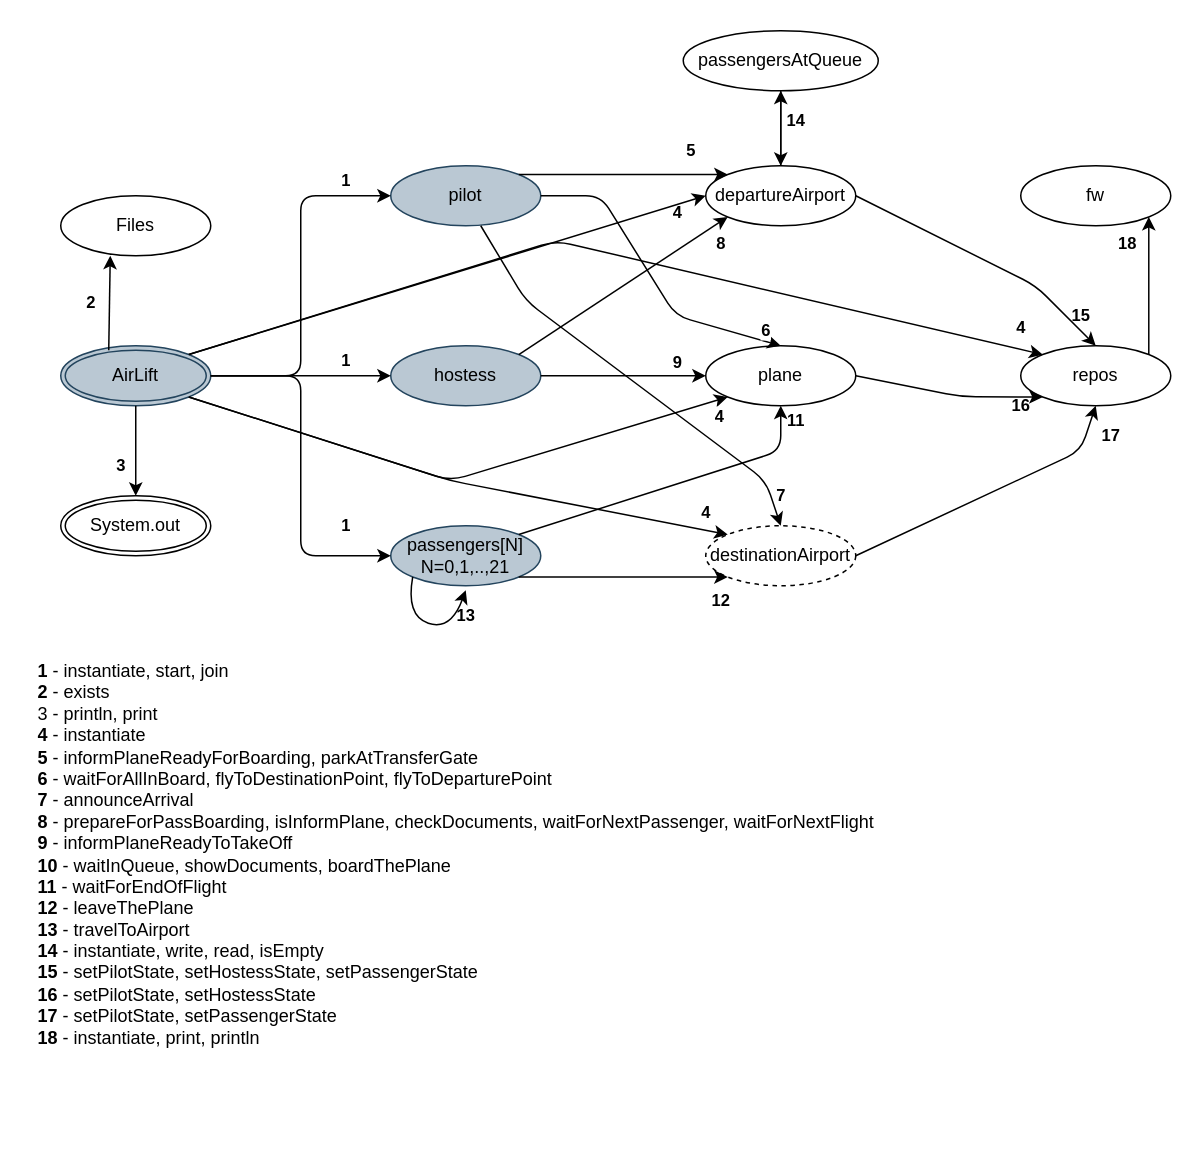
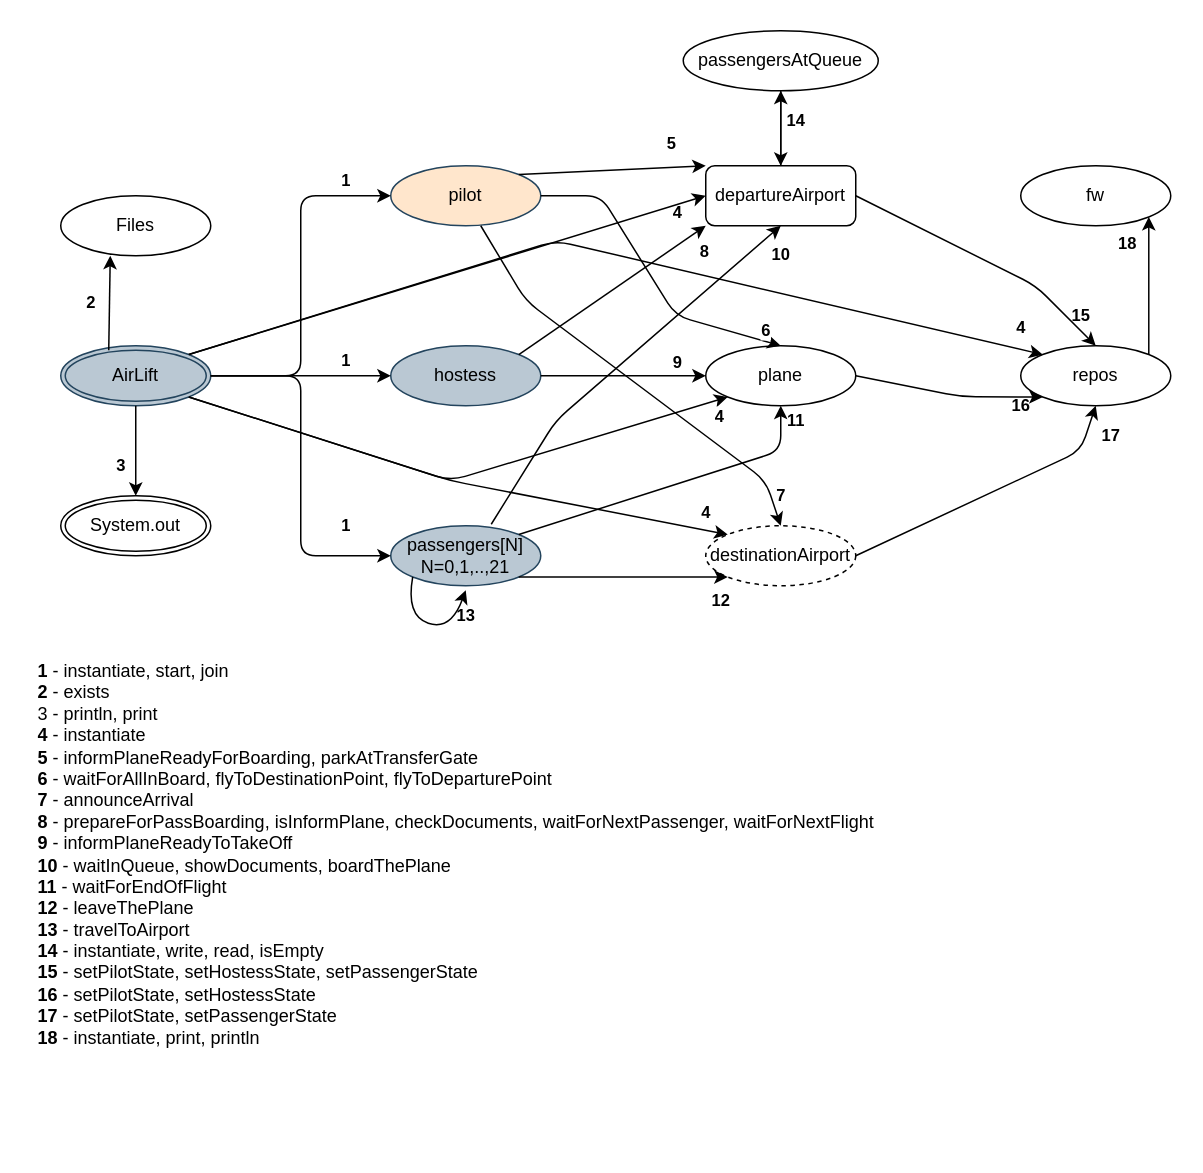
node "pilot": fillcolor #bac8d3 -> #ffe6cc
node "departureAirport": shape ellipse -> rounded rectangle
edge "passengers[N] N=0,1,..,21" -> "departureAirport": added, label "10"
